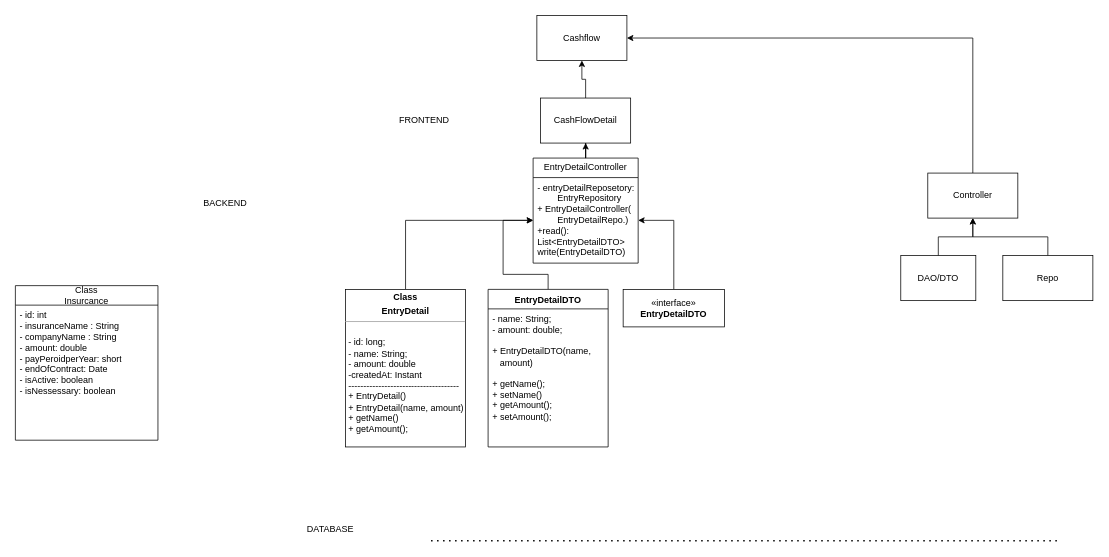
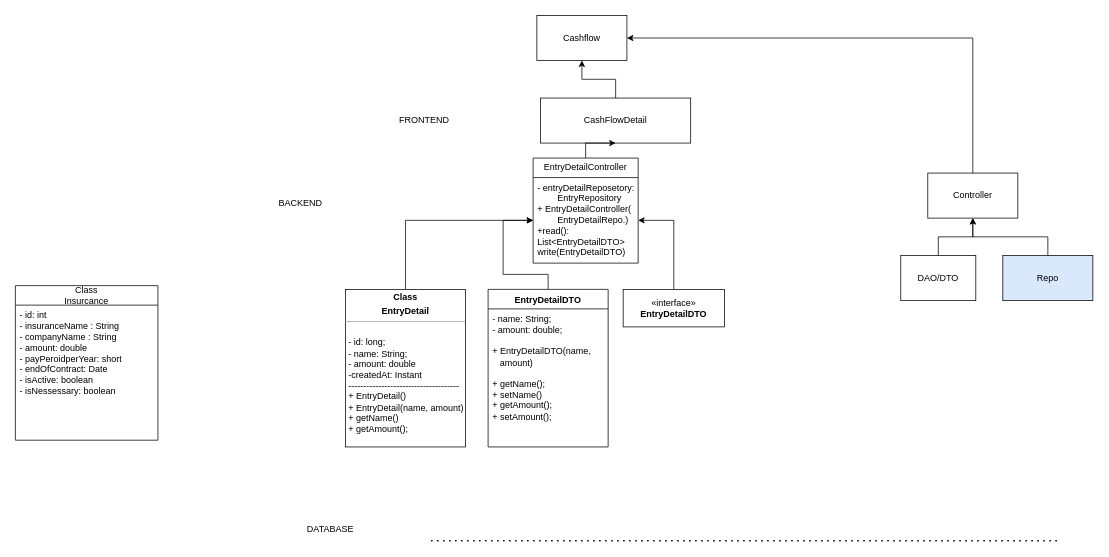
node "CashFlowDetail": size 90x45 -> 150x45
node "BACKEND": moved (225, 203) -> (300, 203)
node "Repo": fillcolor #ffffff -> #dae8fc
